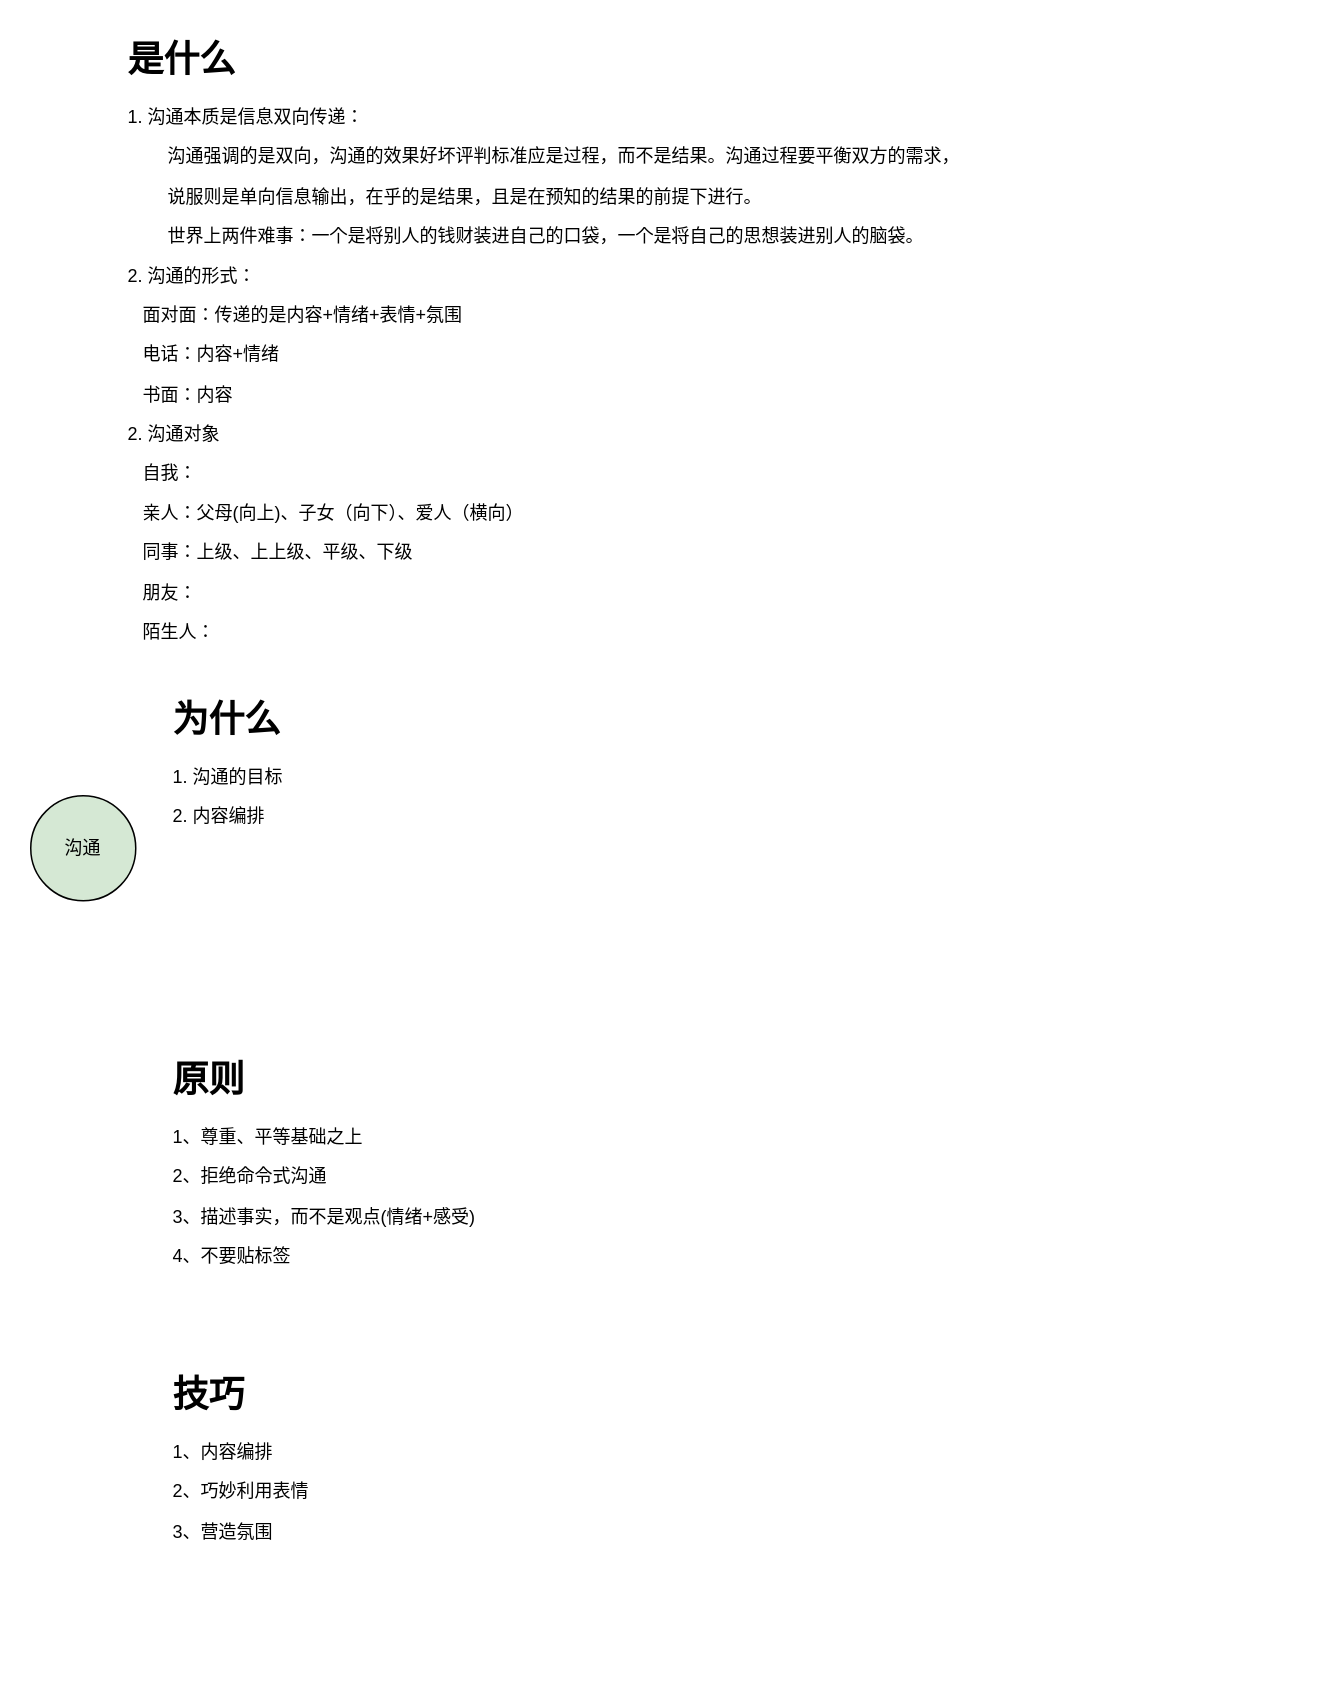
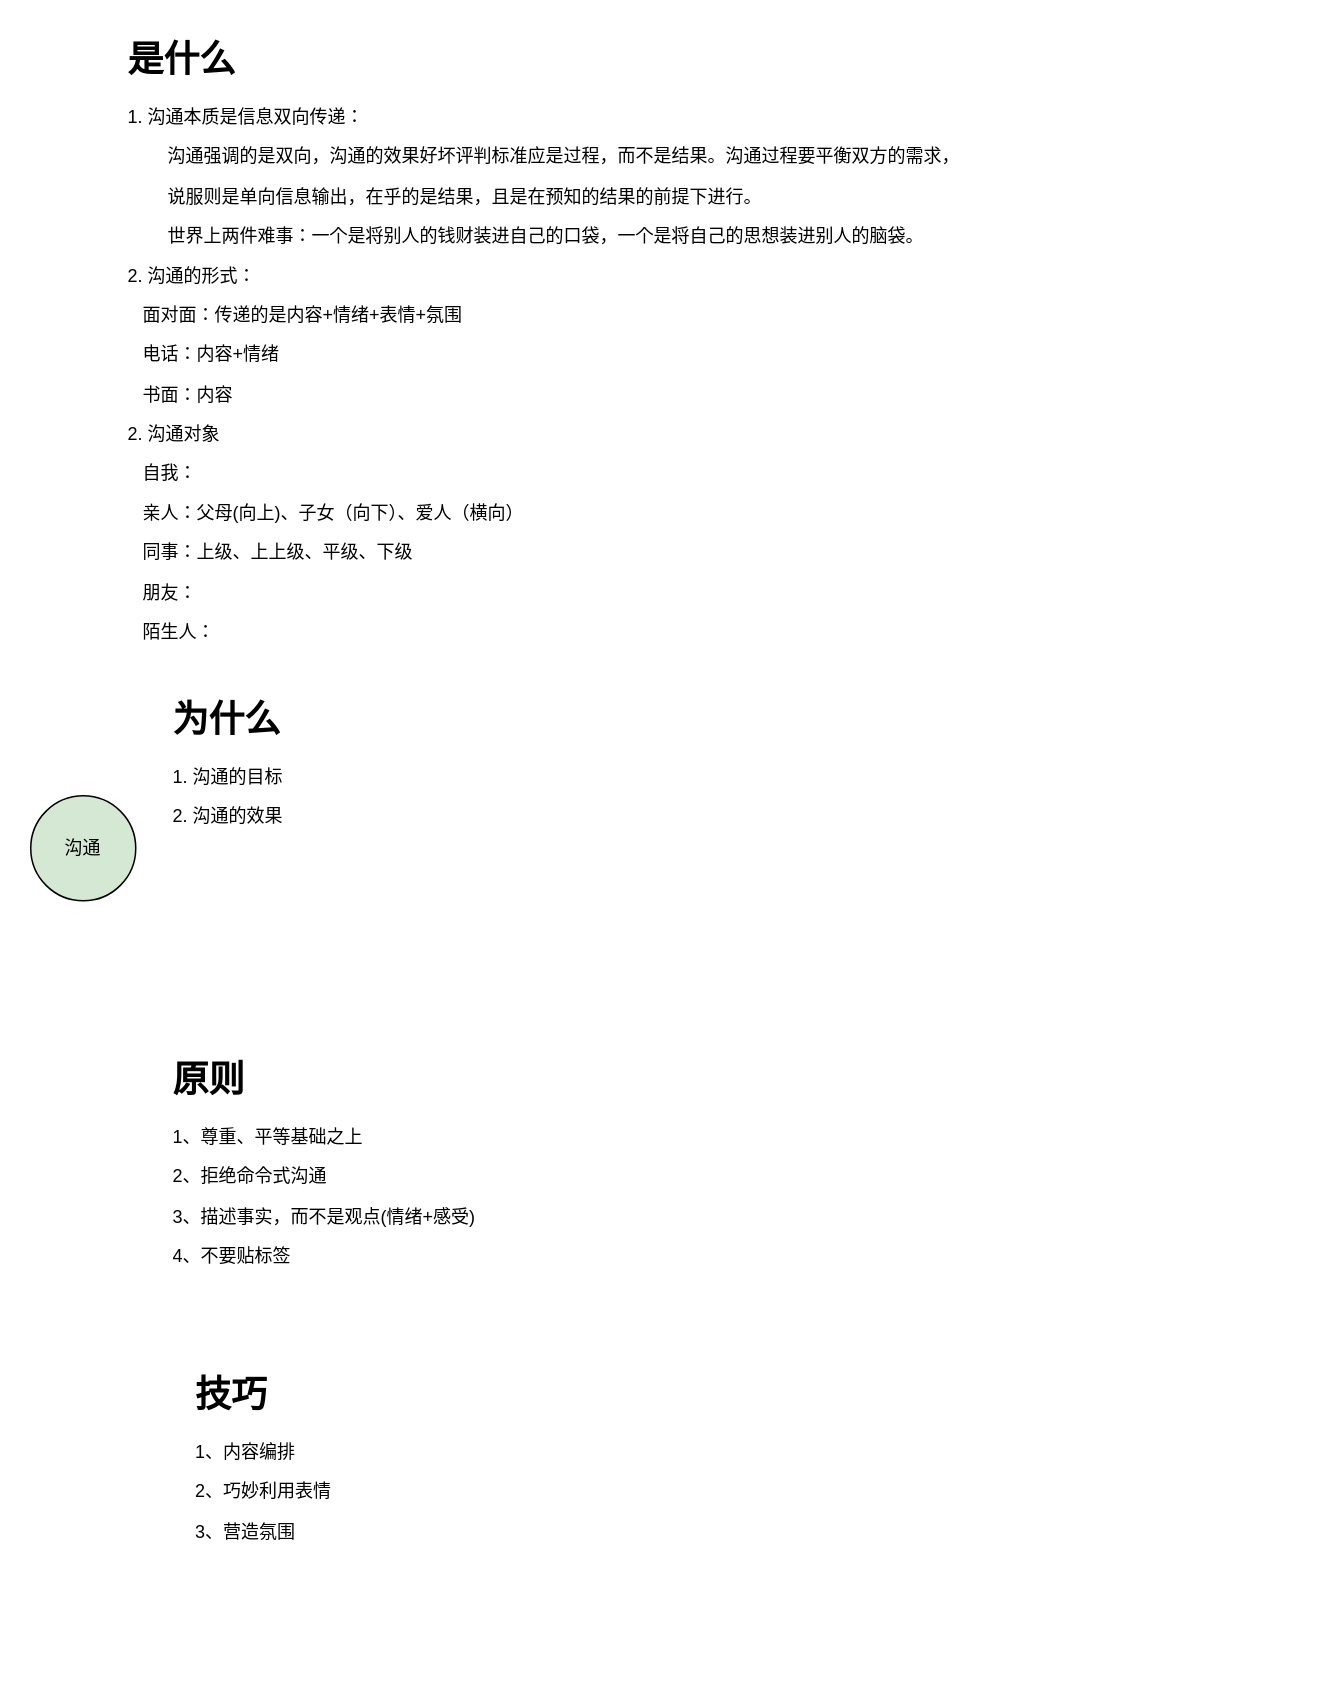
node "为什么1. 沟通的目标 2. 内容编排": label "为什么1. 沟通的目标 2. 内容编排" -> "为什么1. 沟通的目标 2. 沟通的效果"
node "技巧1、内容编排 2、巧妙利用表情 3、营造氛围": moved (571, 1508) -> (593, 1508)
